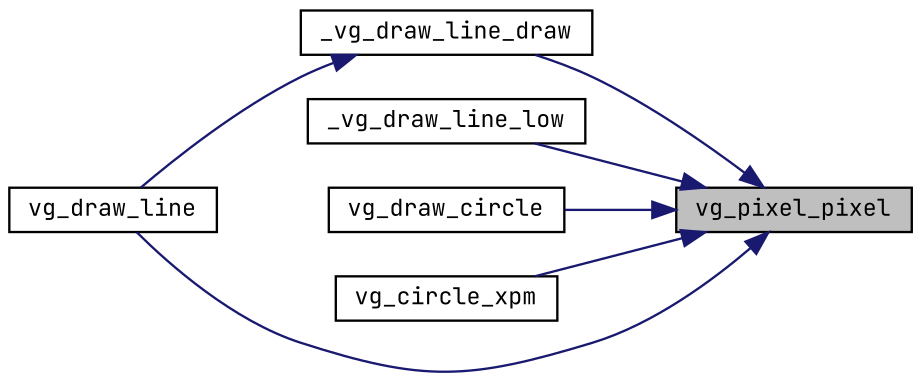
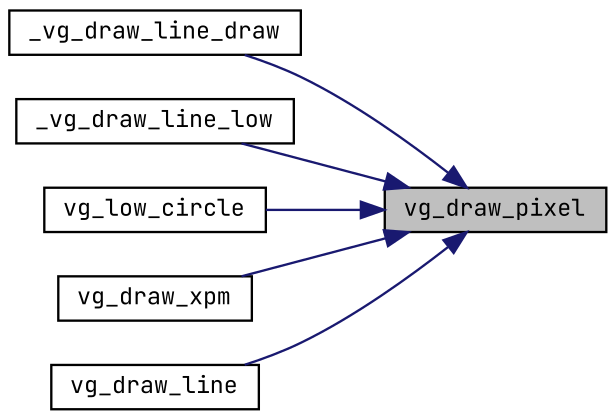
edge "vg_draw_line" -> "_vg_draw_line_draw": removed
node "vg_draw_circle": label "vg_draw_circle" -> "vg_low_circle"
node "vg_pixel_pixel": label "vg_pixel_pixel" -> "vg_draw_pixel"
node "vg_circle_xpm": label "vg_circle_xpm" -> "vg_draw_xpm"
